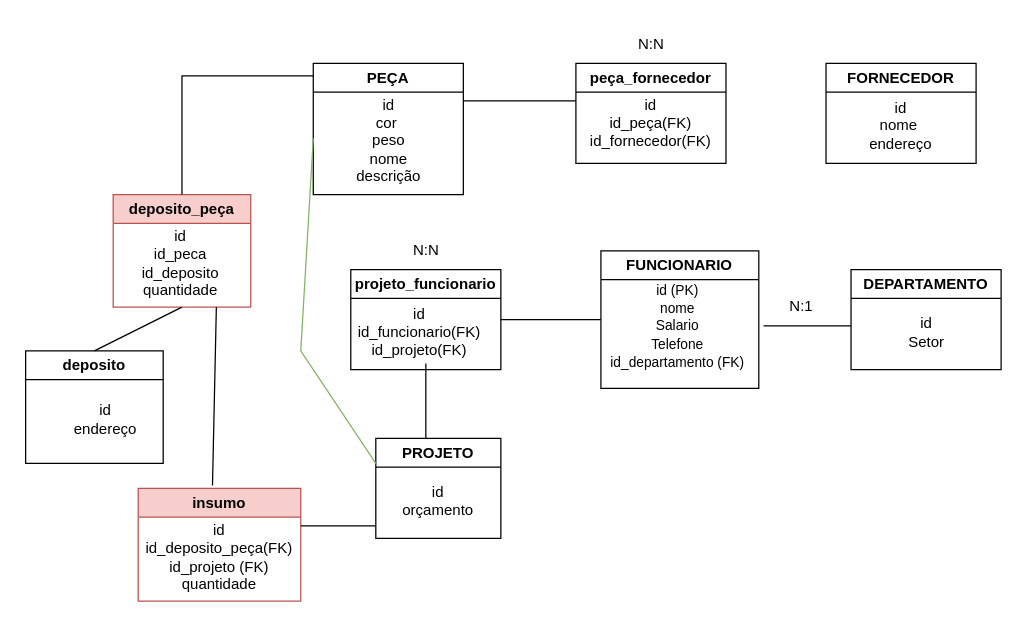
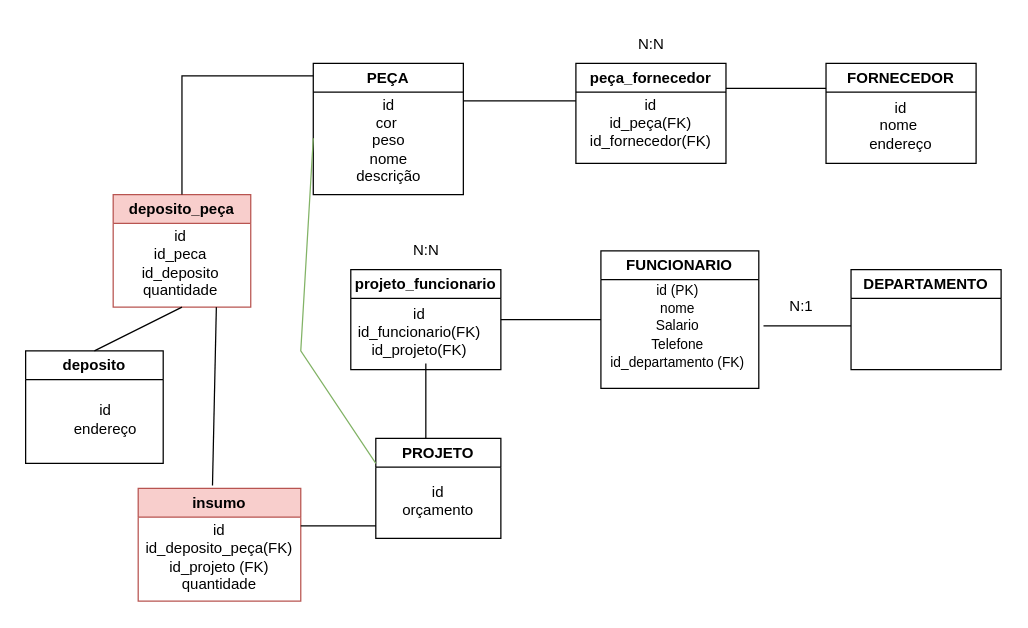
edge "peça_fornecedor" -- "FORNECEDOR": added
node "id Setor": removed
